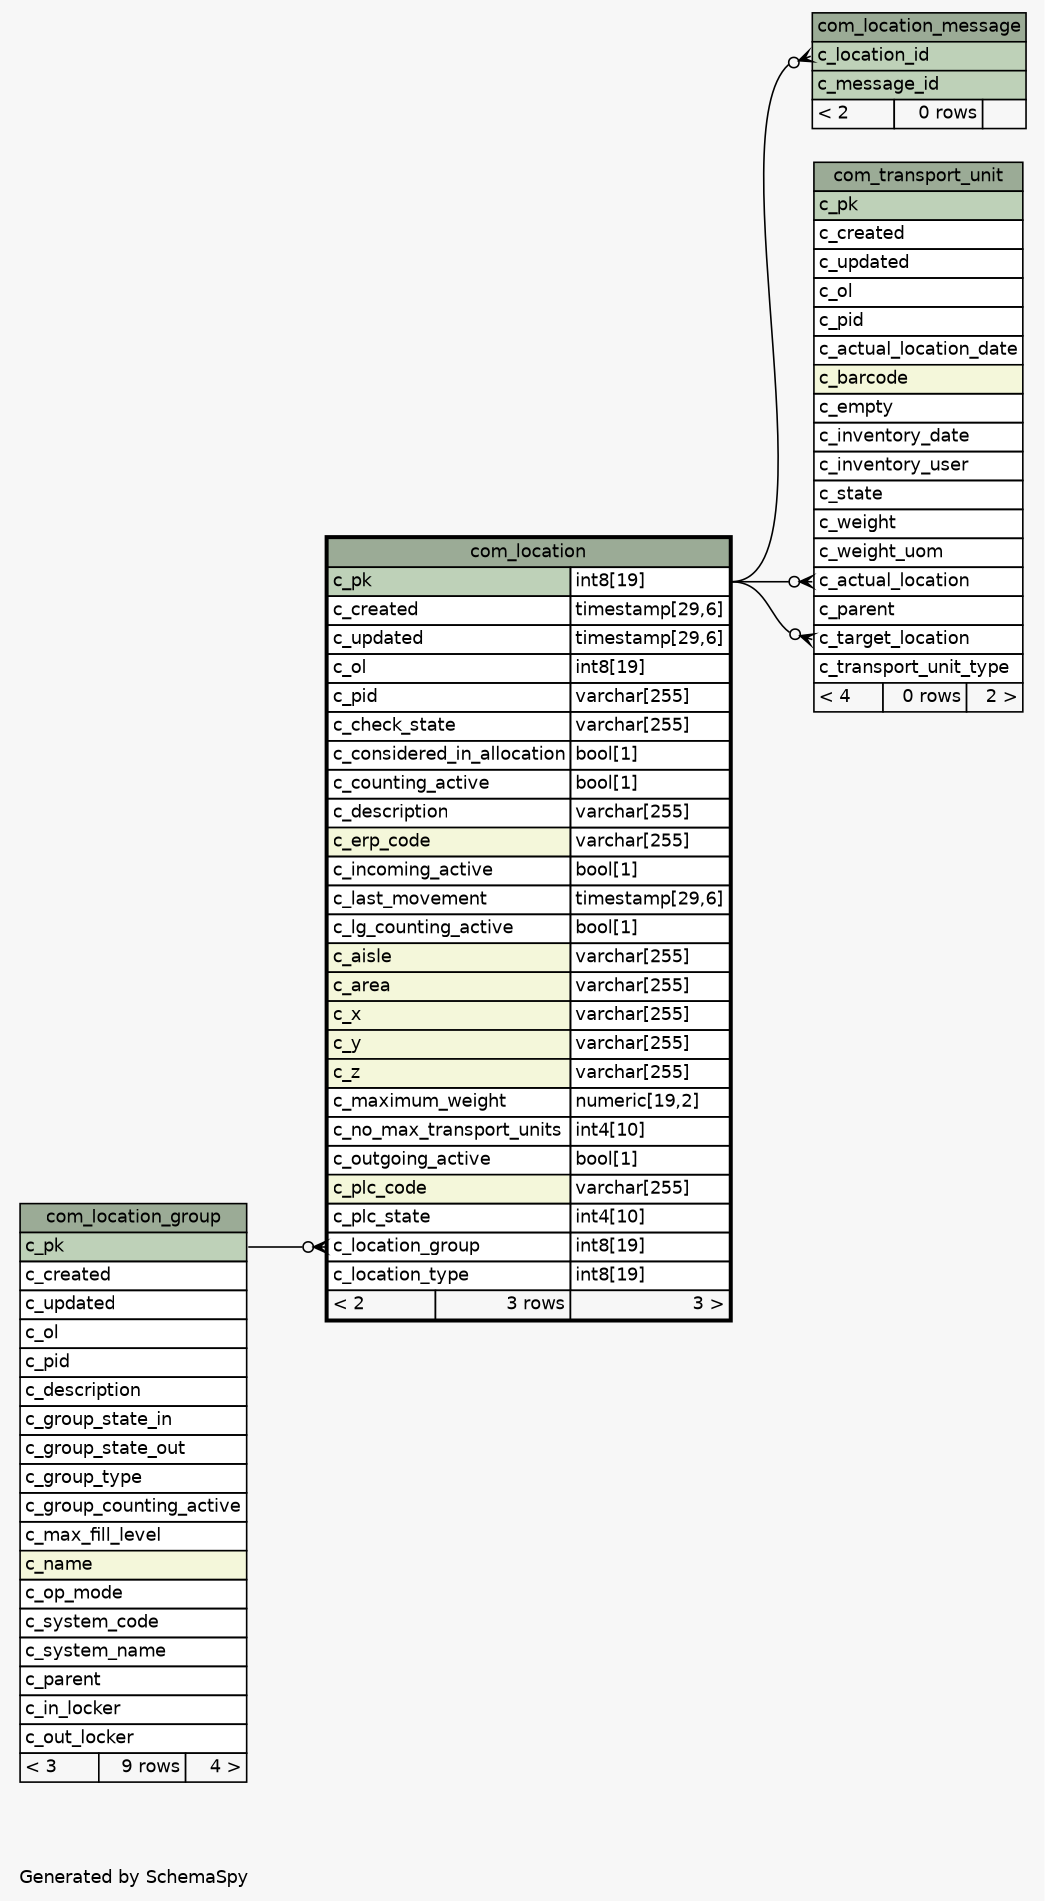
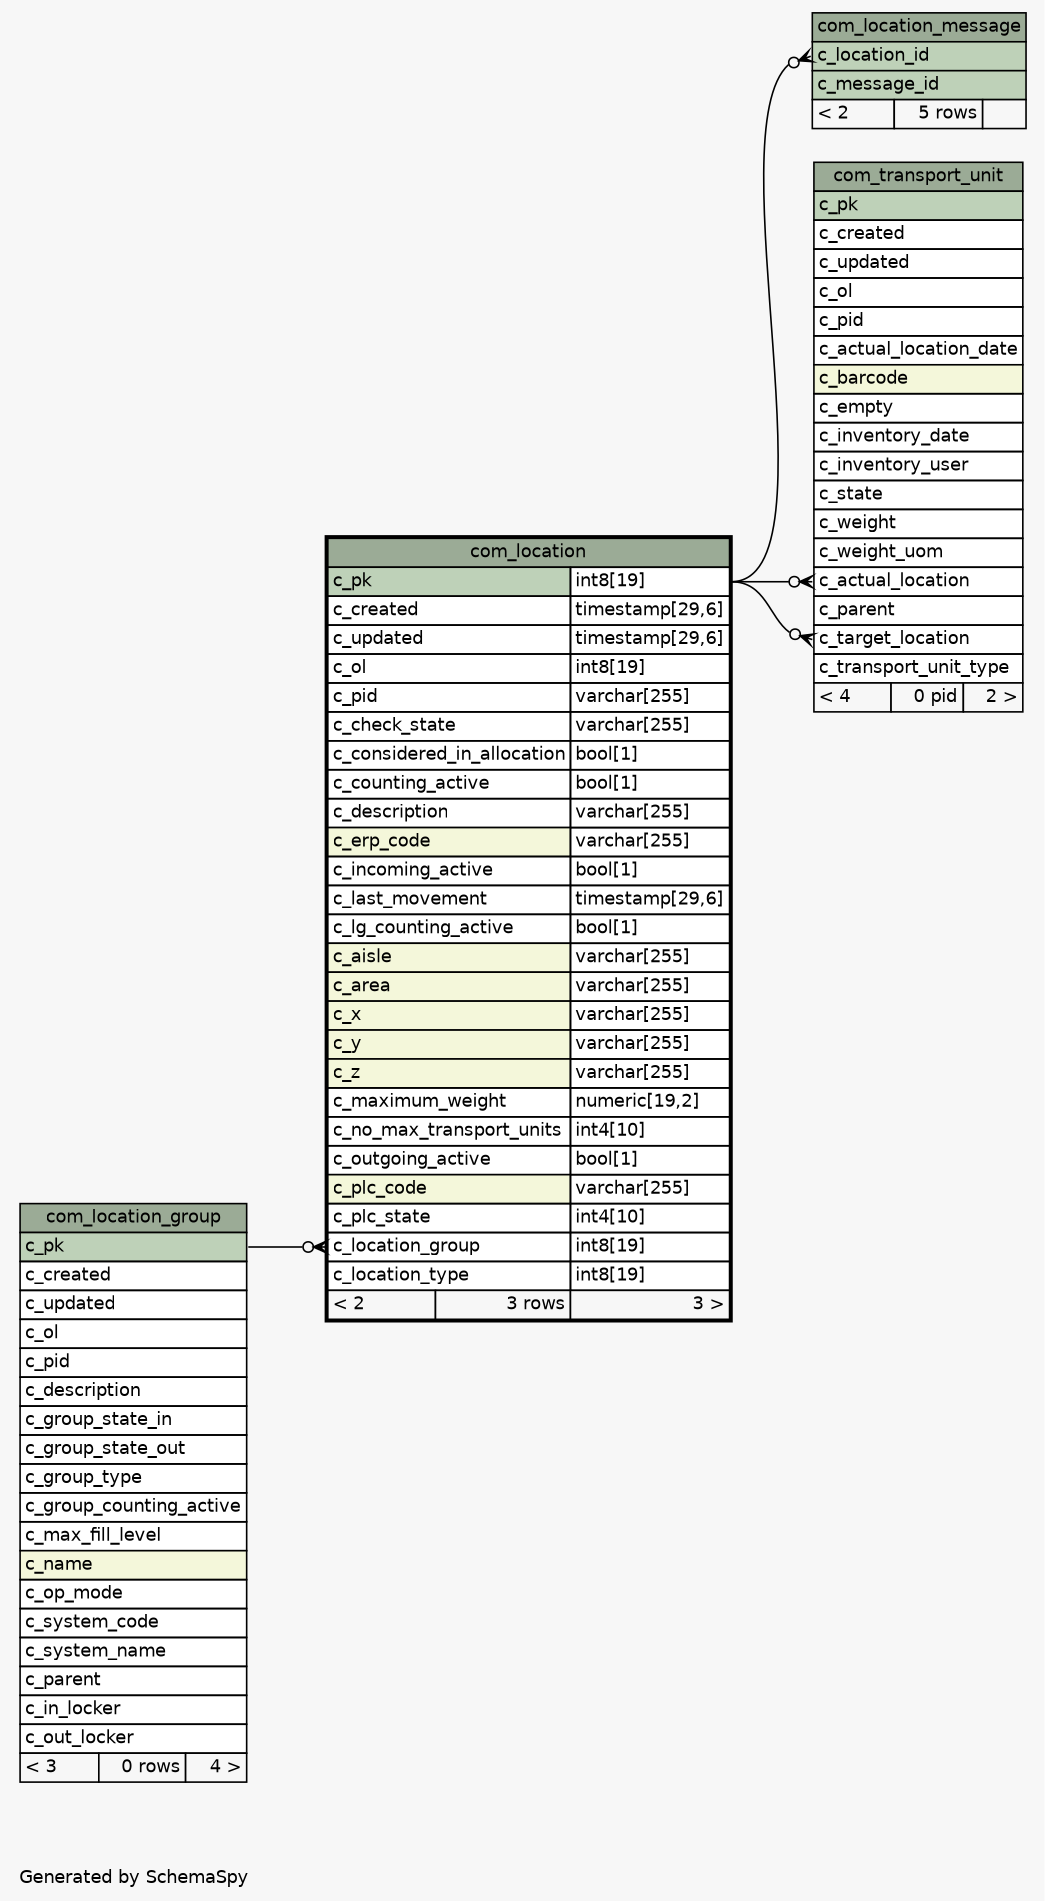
node "com_location_message": text "0 rows" -> "5 rows"
node "com_transport_unit": text "0 rows" -> "0 pid"
node "com_location_group": text "9 rows" -> "0 rows"
